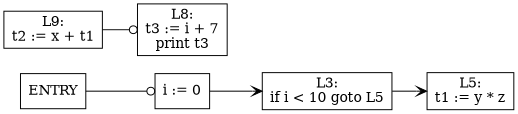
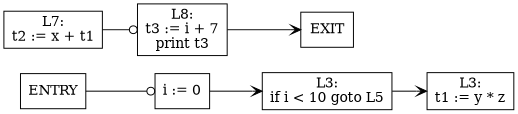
node "L9: t2 := x + t1": label "L9: t2 := x + t1" -> "L7: t2 := x + t1"
node "EXIT": added
node "L5: t1 := y * z": label "L5: t1 := y * z" -> "L3: t1 := y * z"
